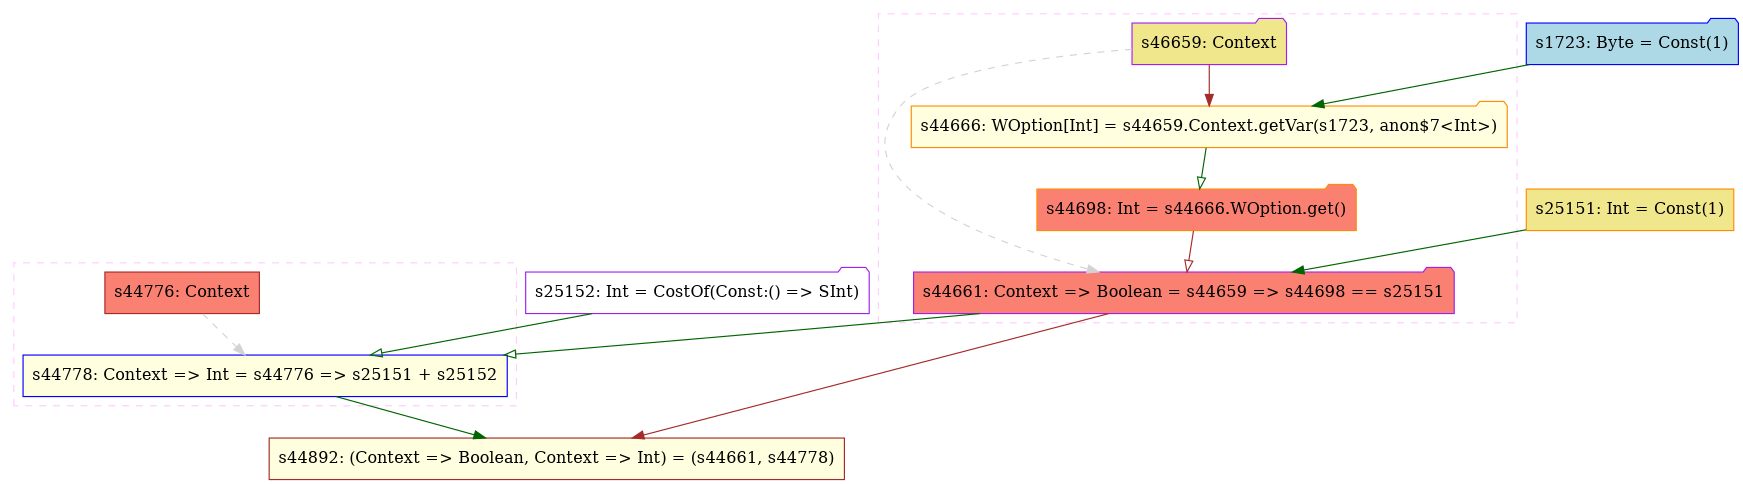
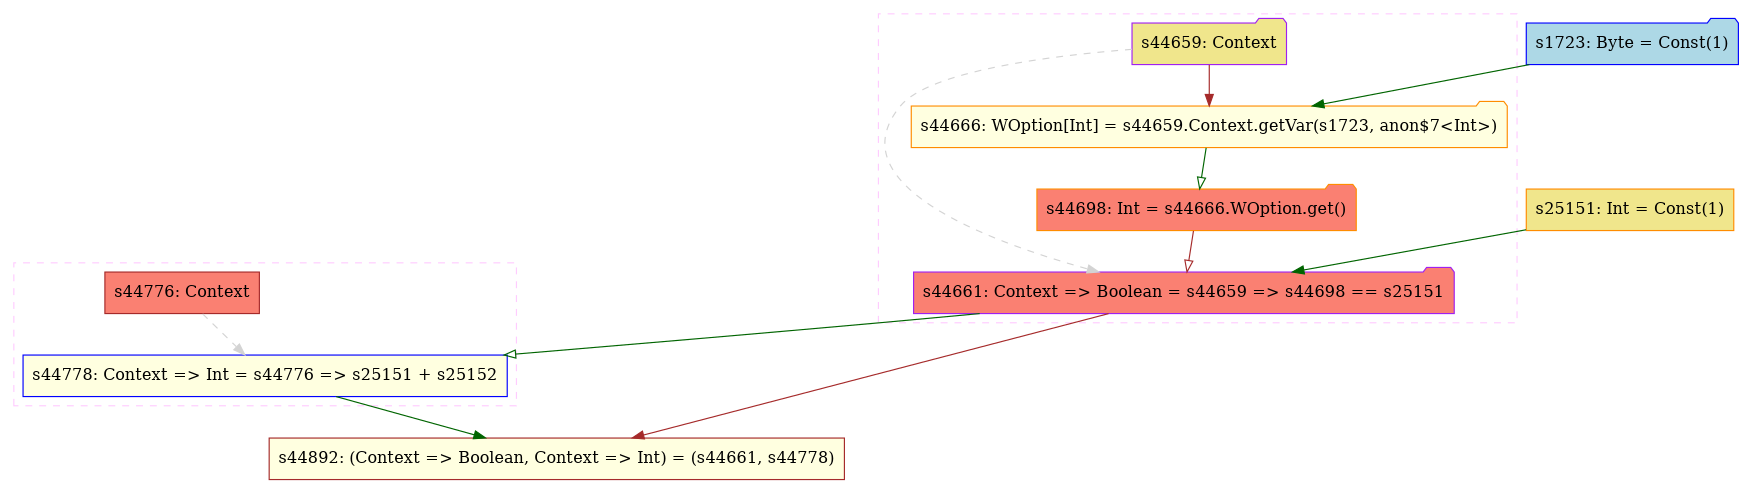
node "s46659: Context": label "s46659: Context" -> "s44659: Context"
node "s25152: Int = CostOf(Const:() => SInt)": removed
